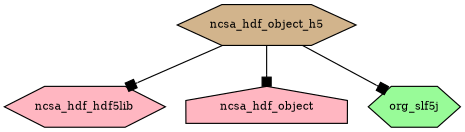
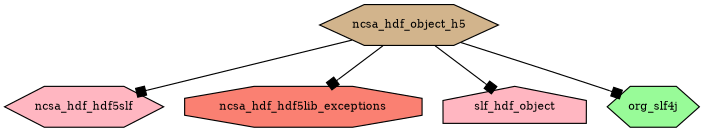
node "ncsa_hdf_hdf5lib": label "ncsa_hdf_hdf5lib" -> "ncsa_hdf_hdf5slf"
node "ncsa_hdf_object": label "ncsa_hdf_object" -> "slf_hdf_object"
node "ncsa_hdf_hdf5lib_exceptions": added
node "org_slf5j": label "org_slf5j" -> "org_slf4j"
